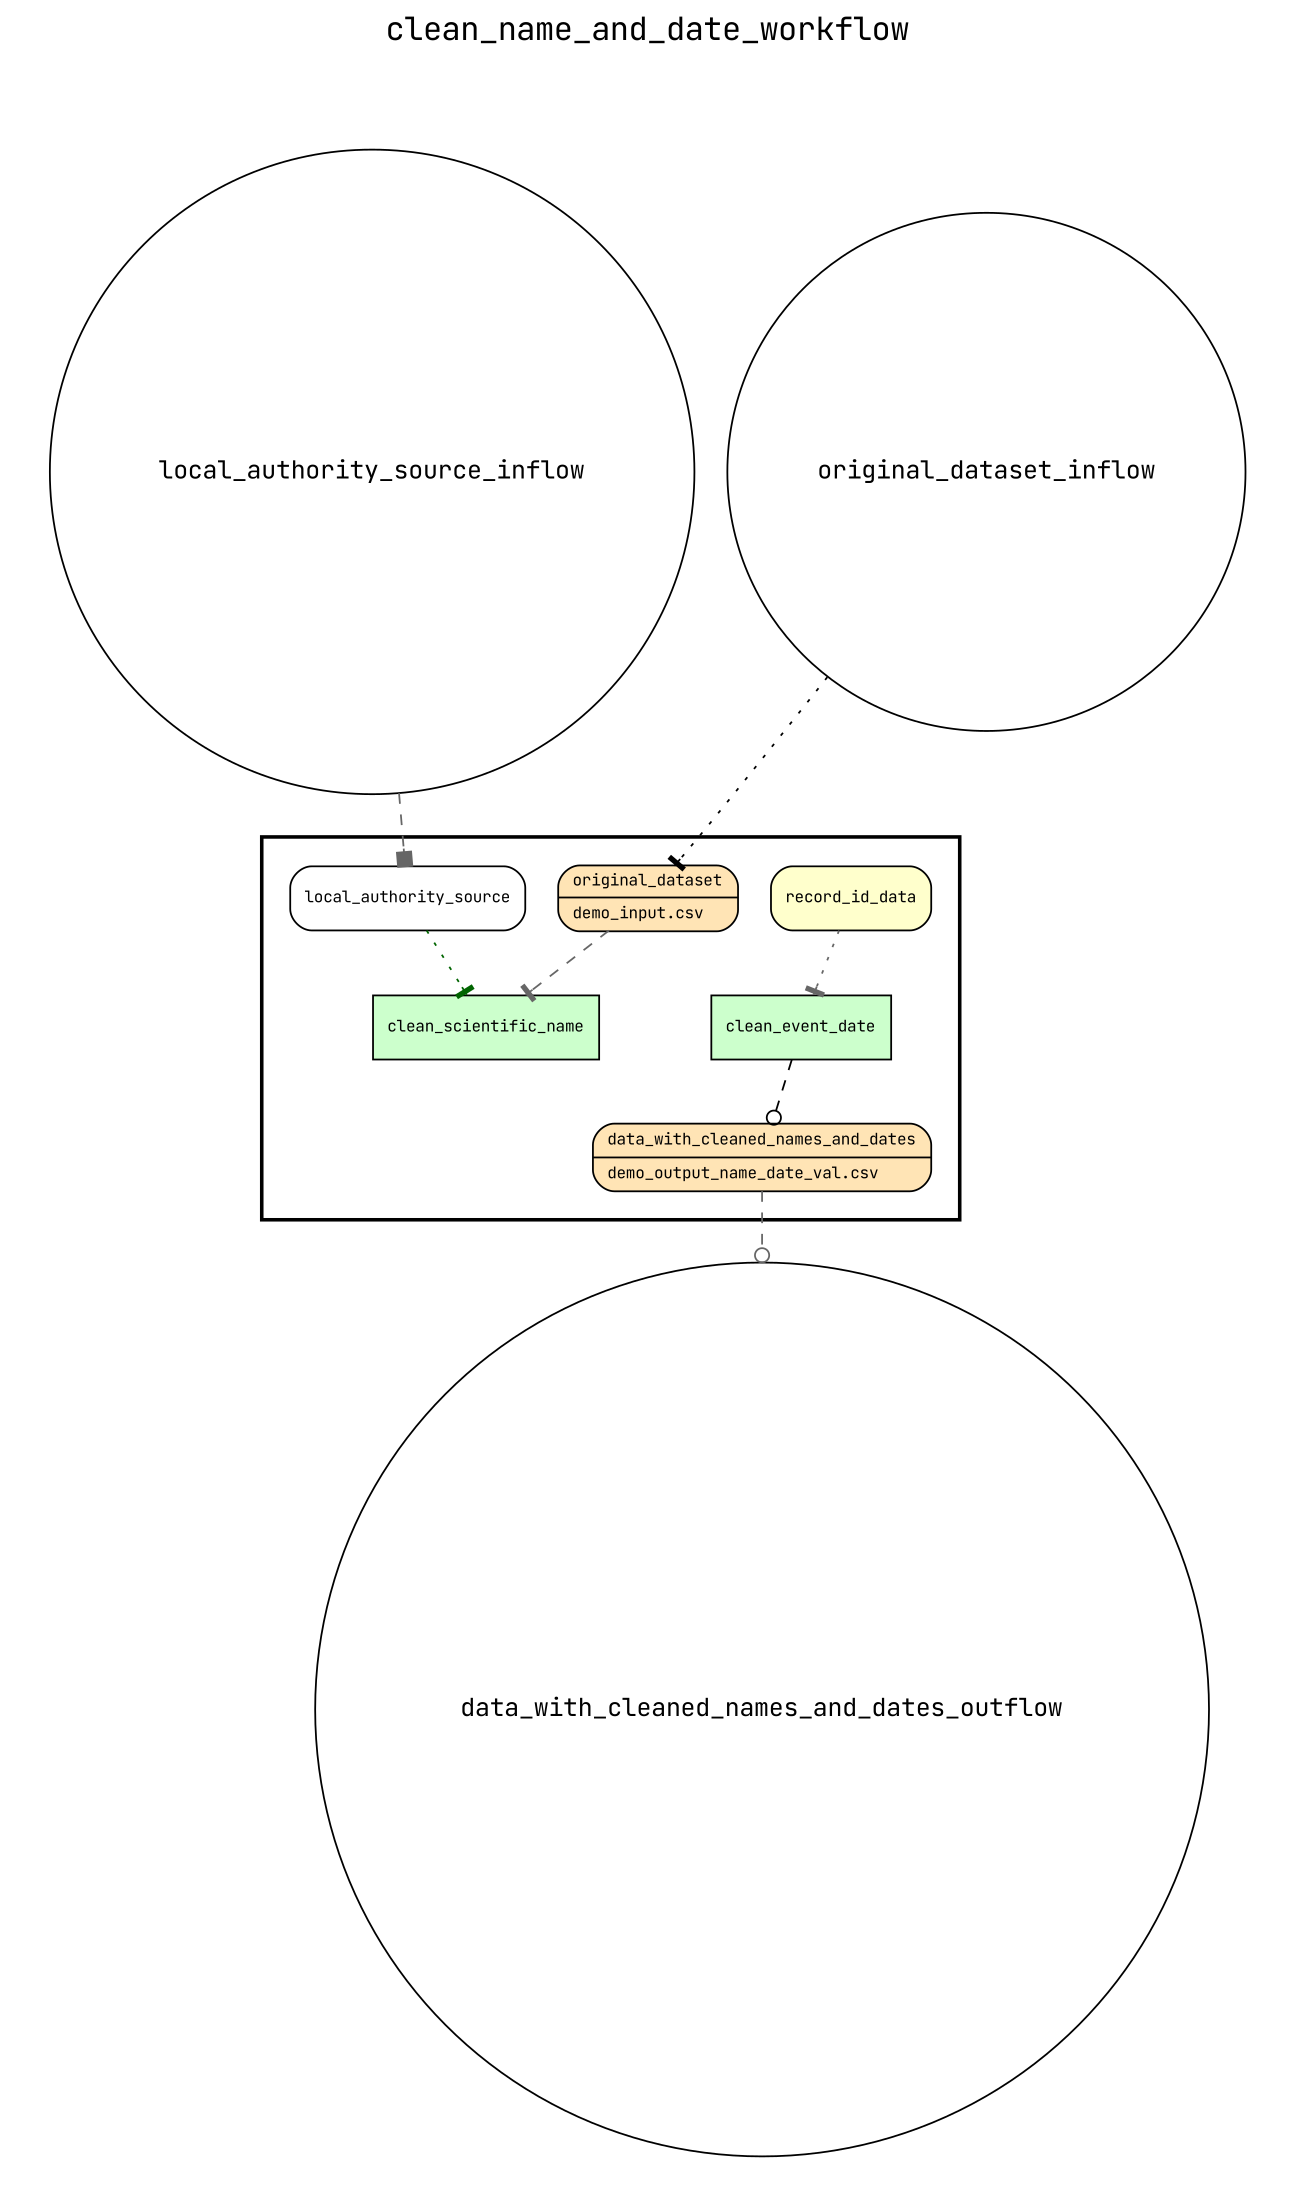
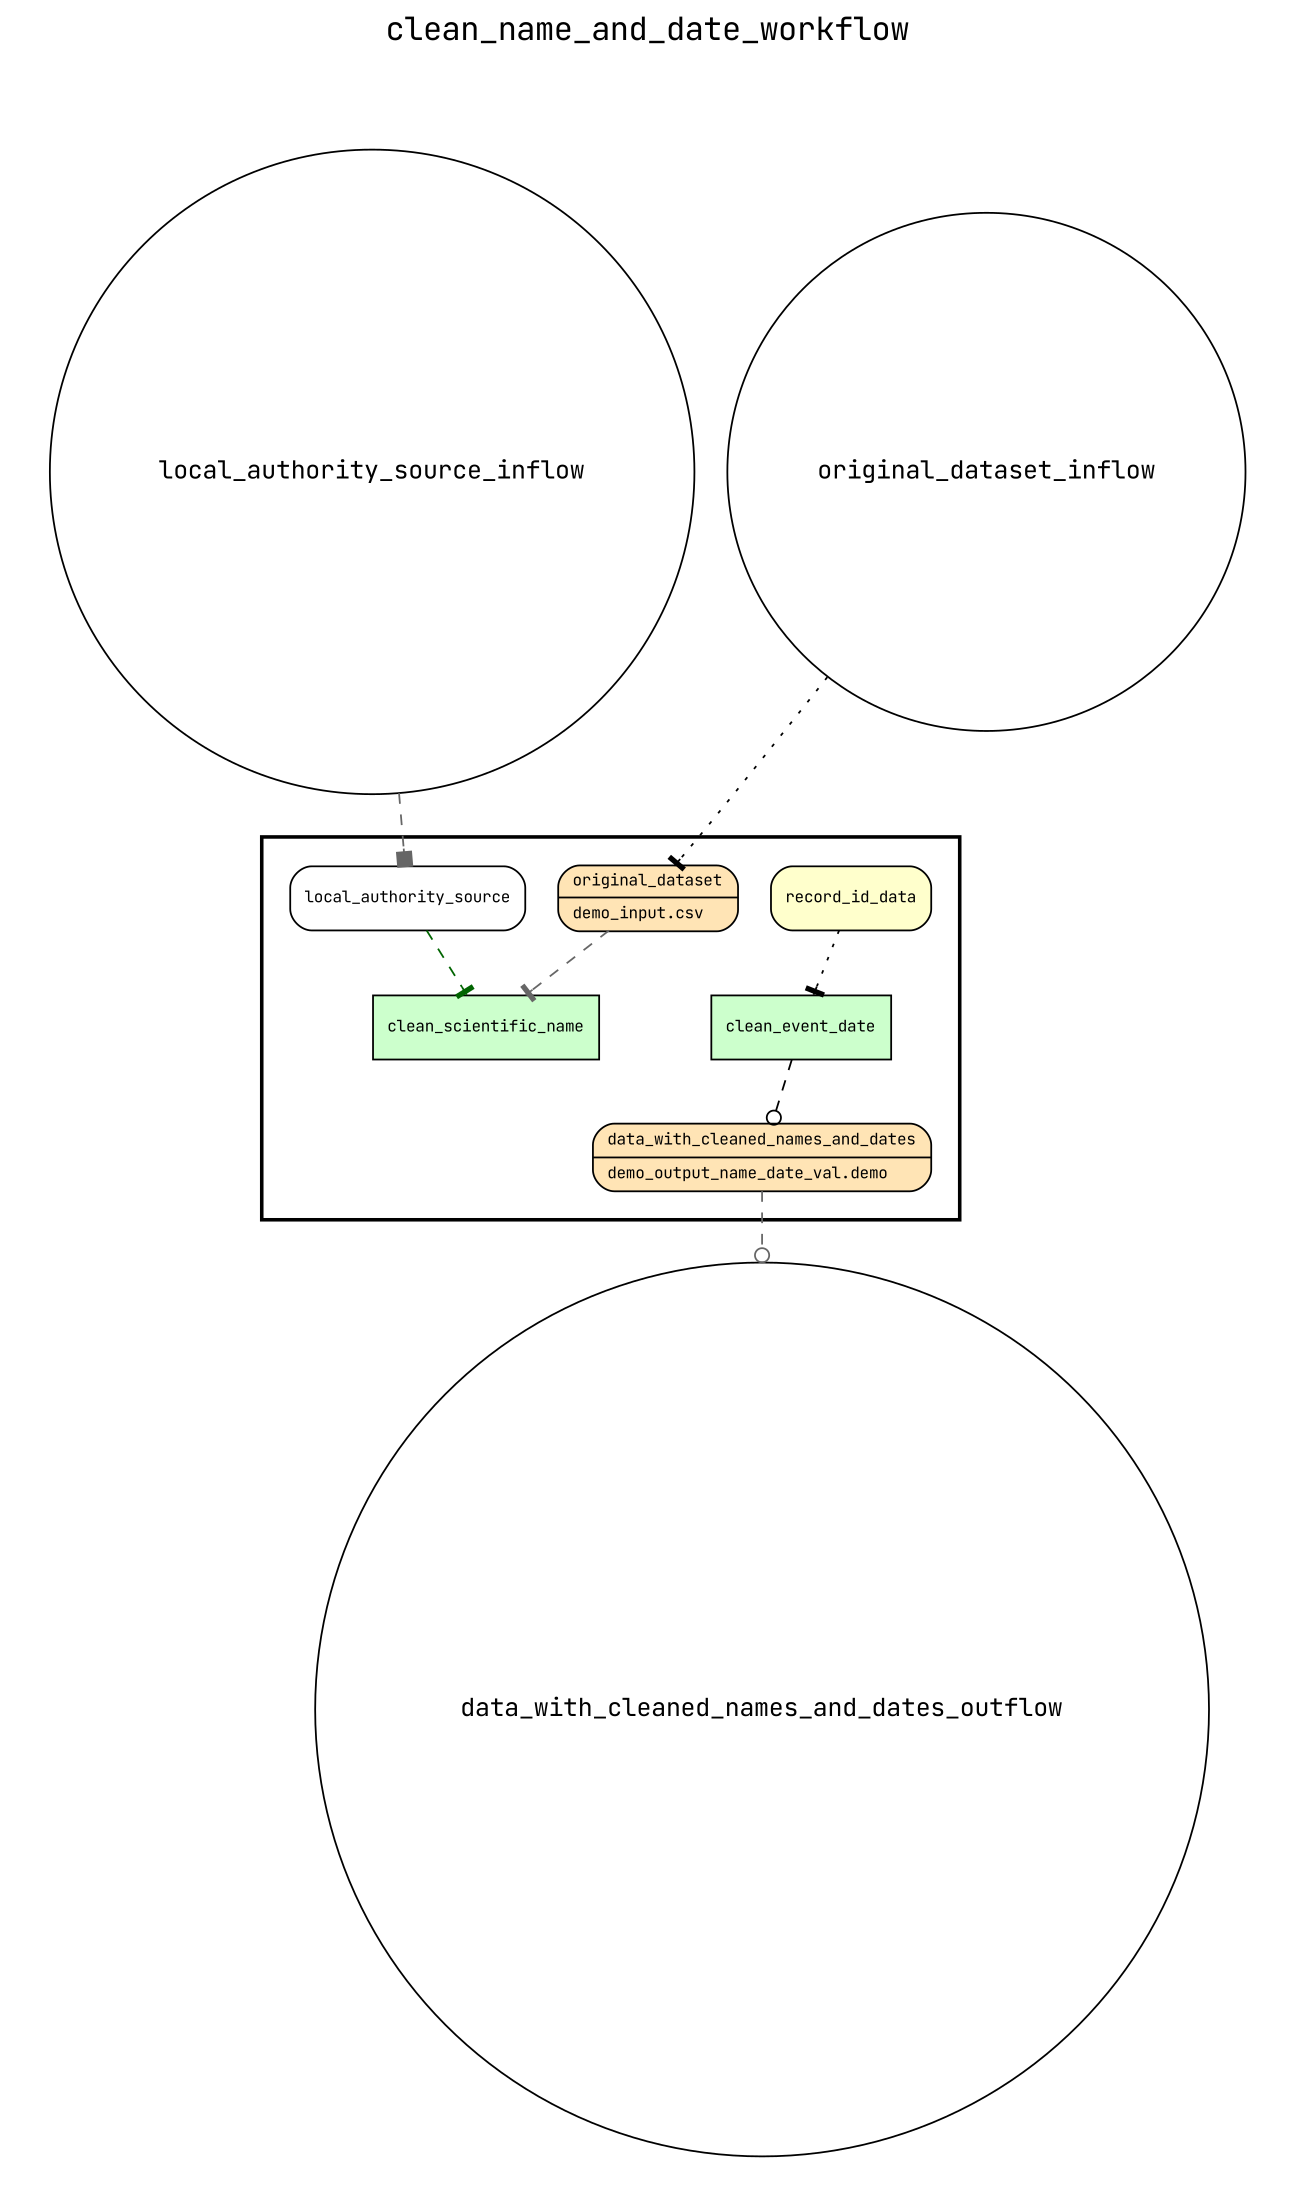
edge "record_id_data" -> "clean_event_date": color gray40 -> black
edge "local_authority_source" -> "clean_scientific_name": style dotted -> dashed
node "data_with_cleaned_names_and_dates": text "demo_output_name_date_val.csv" -> "demo_output_name_date_val.demo"
